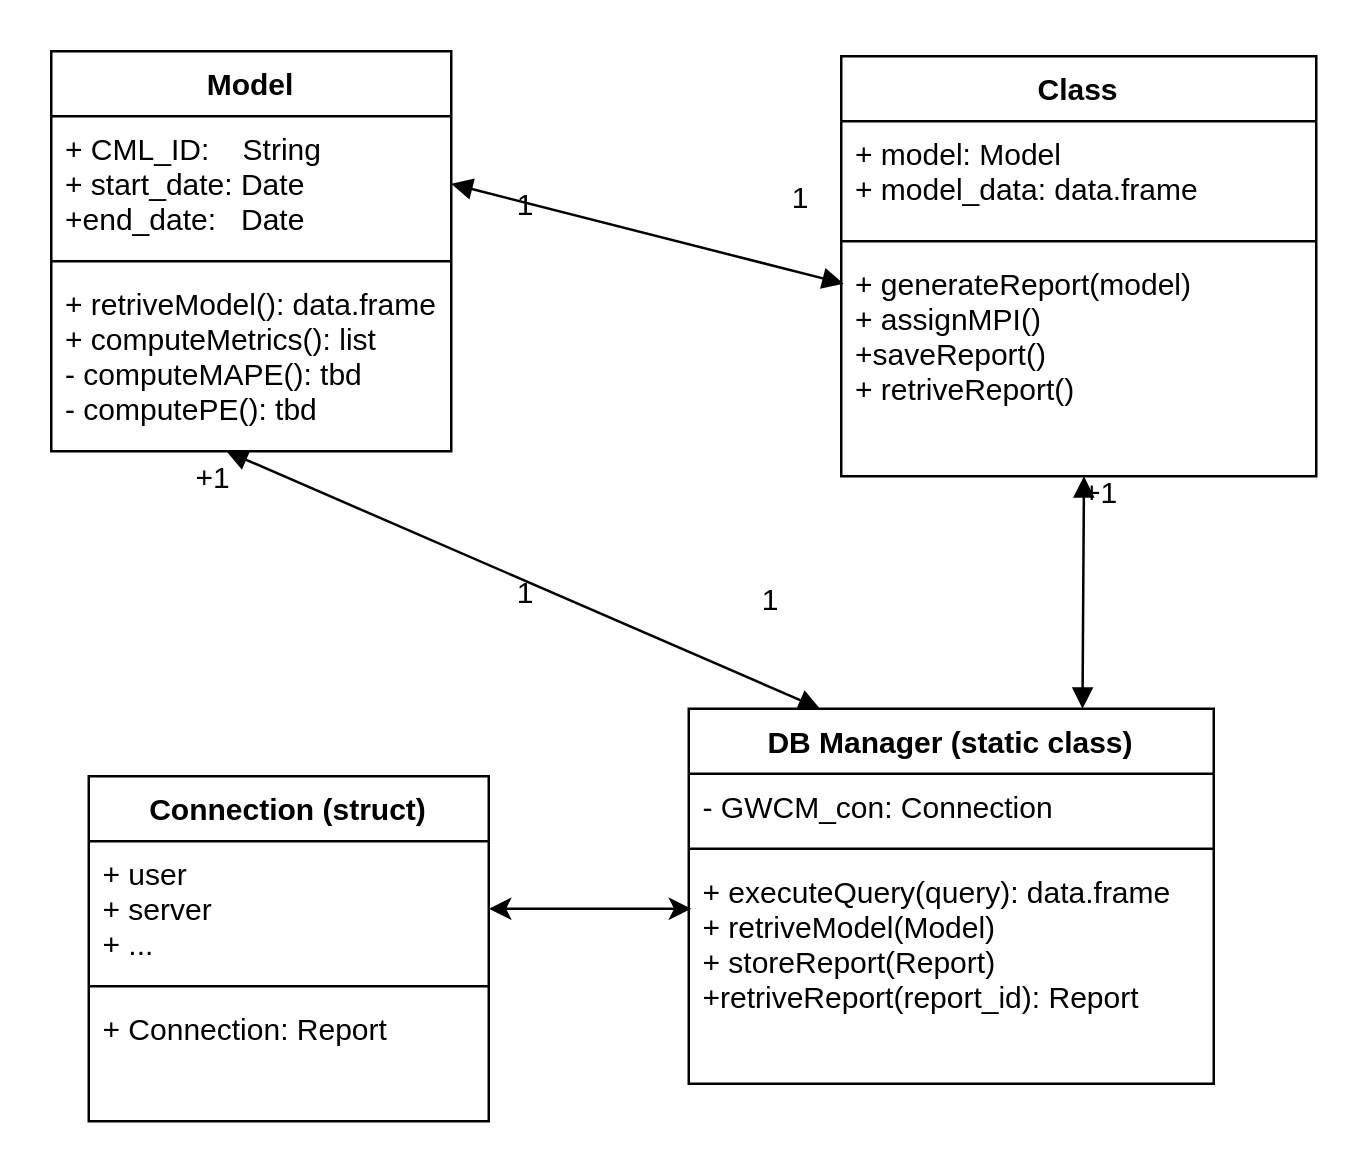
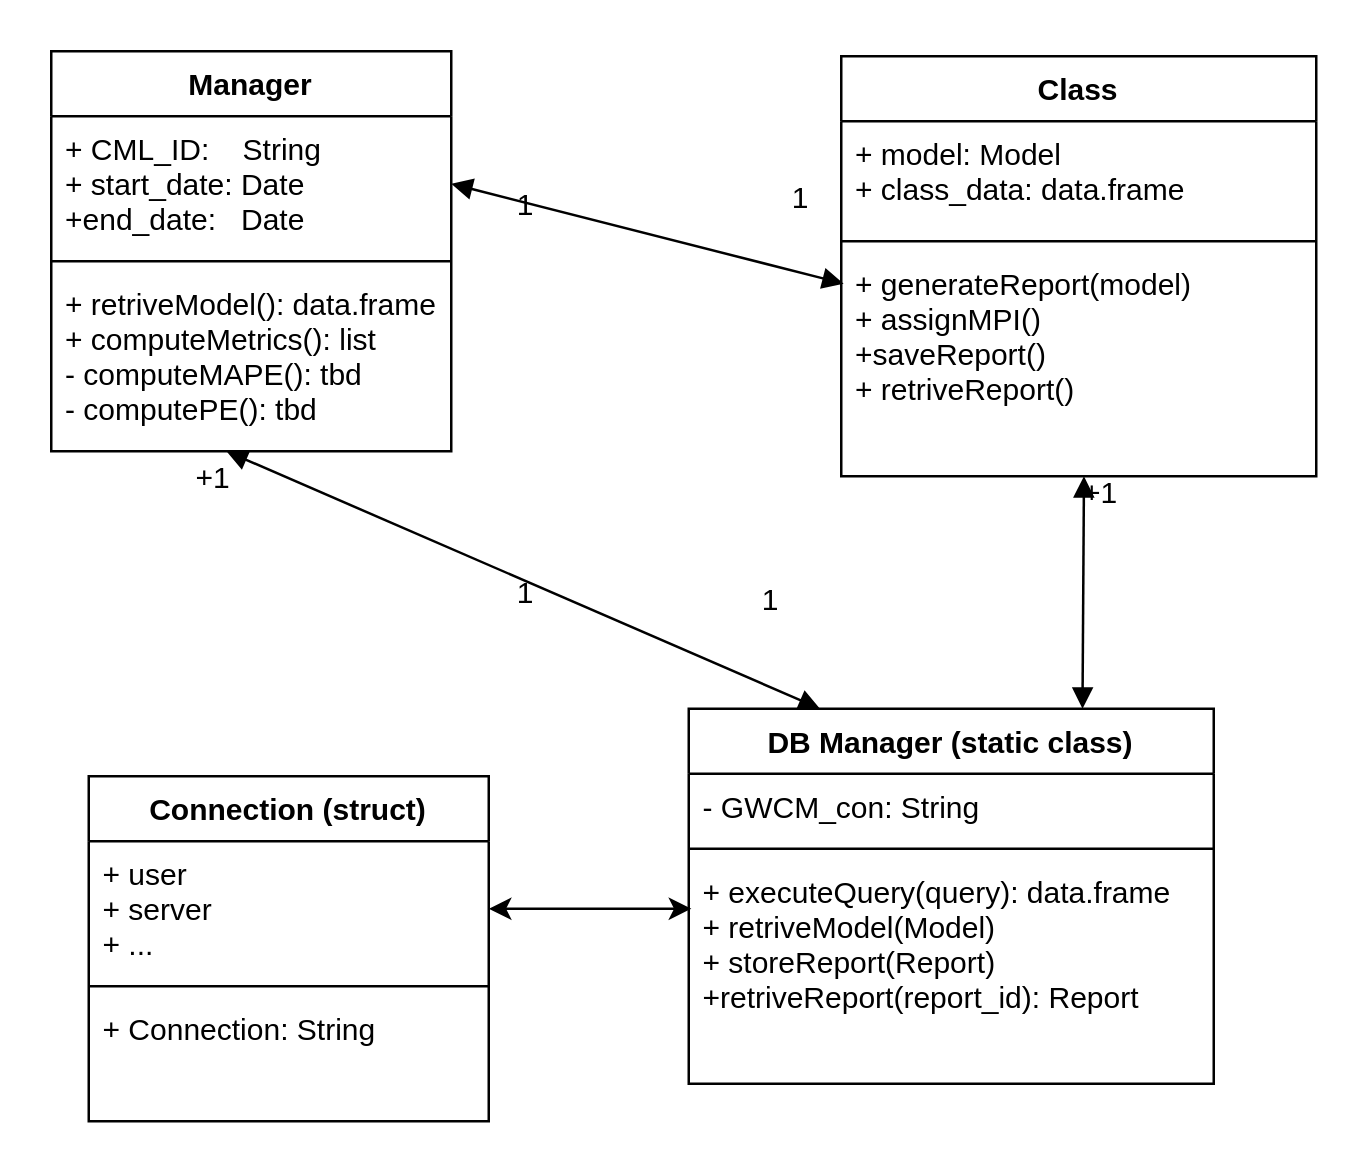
node "Model": label "Model" -> "Manager"
node "+ model: Model + model_data: data.frame": label "+ model: Model + model_data: data.frame" -> "+ model: Model + class_data: data.frame"
node "- GWCM_con: Connection": label "- GWCM_con: Connection" -> "- GWCM_con: String"
node "+ Connection: Report": label "+ Connection: Report" -> "+ Connection: String"
